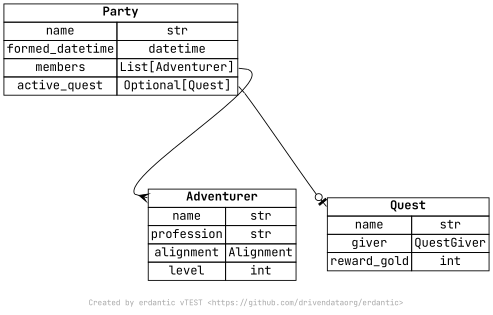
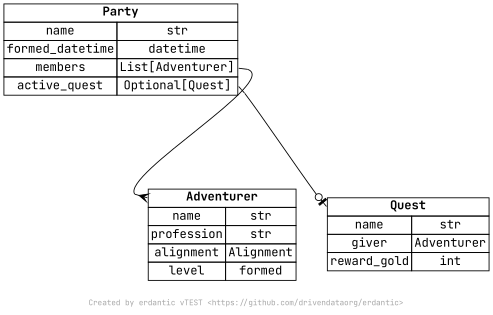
node "Quest": text "QuestGiver" -> "Adventurer"
node "Adventurer": text "int" -> "formed"
